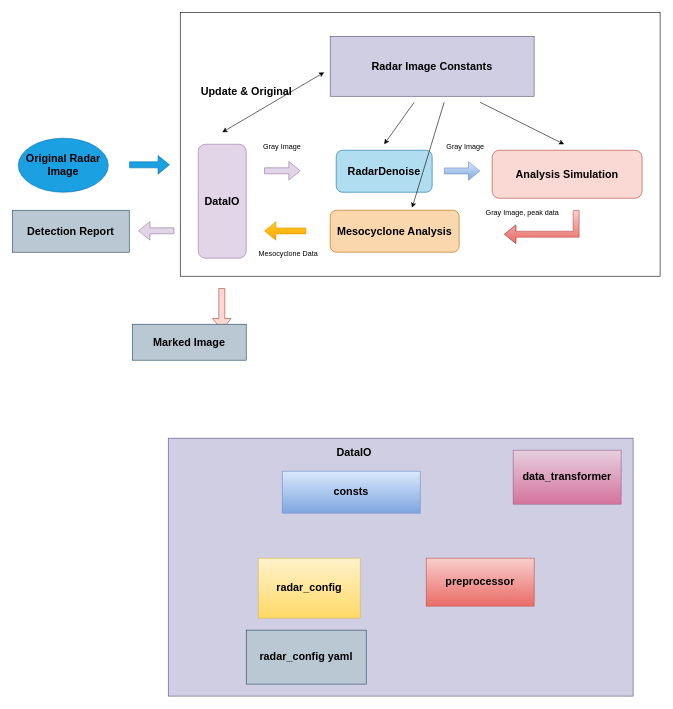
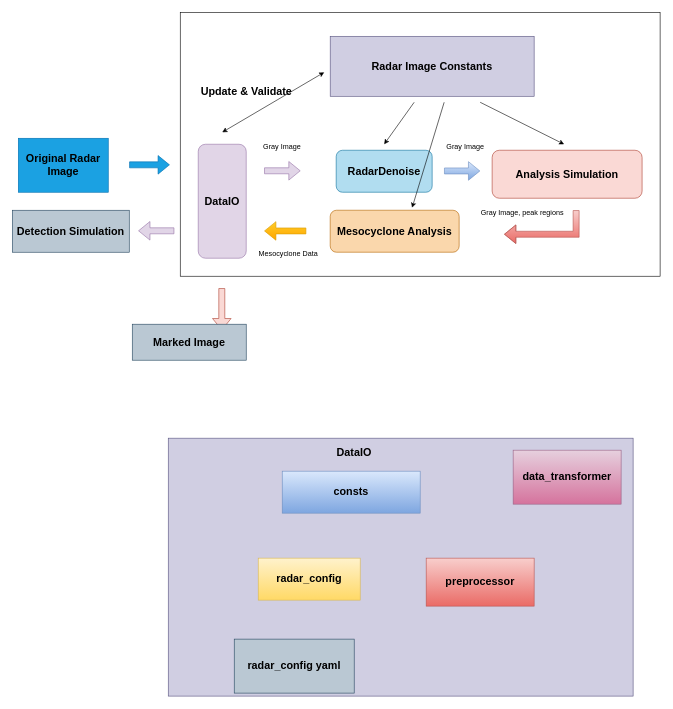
node "Update & Original": label "Update & Original" -> "Update & Validate"
node "Original Radar Image": shape ellipse -> rectangle
node "Gray Image, peak data": label "Gray Image, peak data" -> "Gray Image, peak regions"
node "Detection Report": label "Detection Report" -> "Detection Simulation"
node "radar_config": size 102x60 -> 102x42
node "radar_config yaml": moved (306, 657) -> (294, 666)
